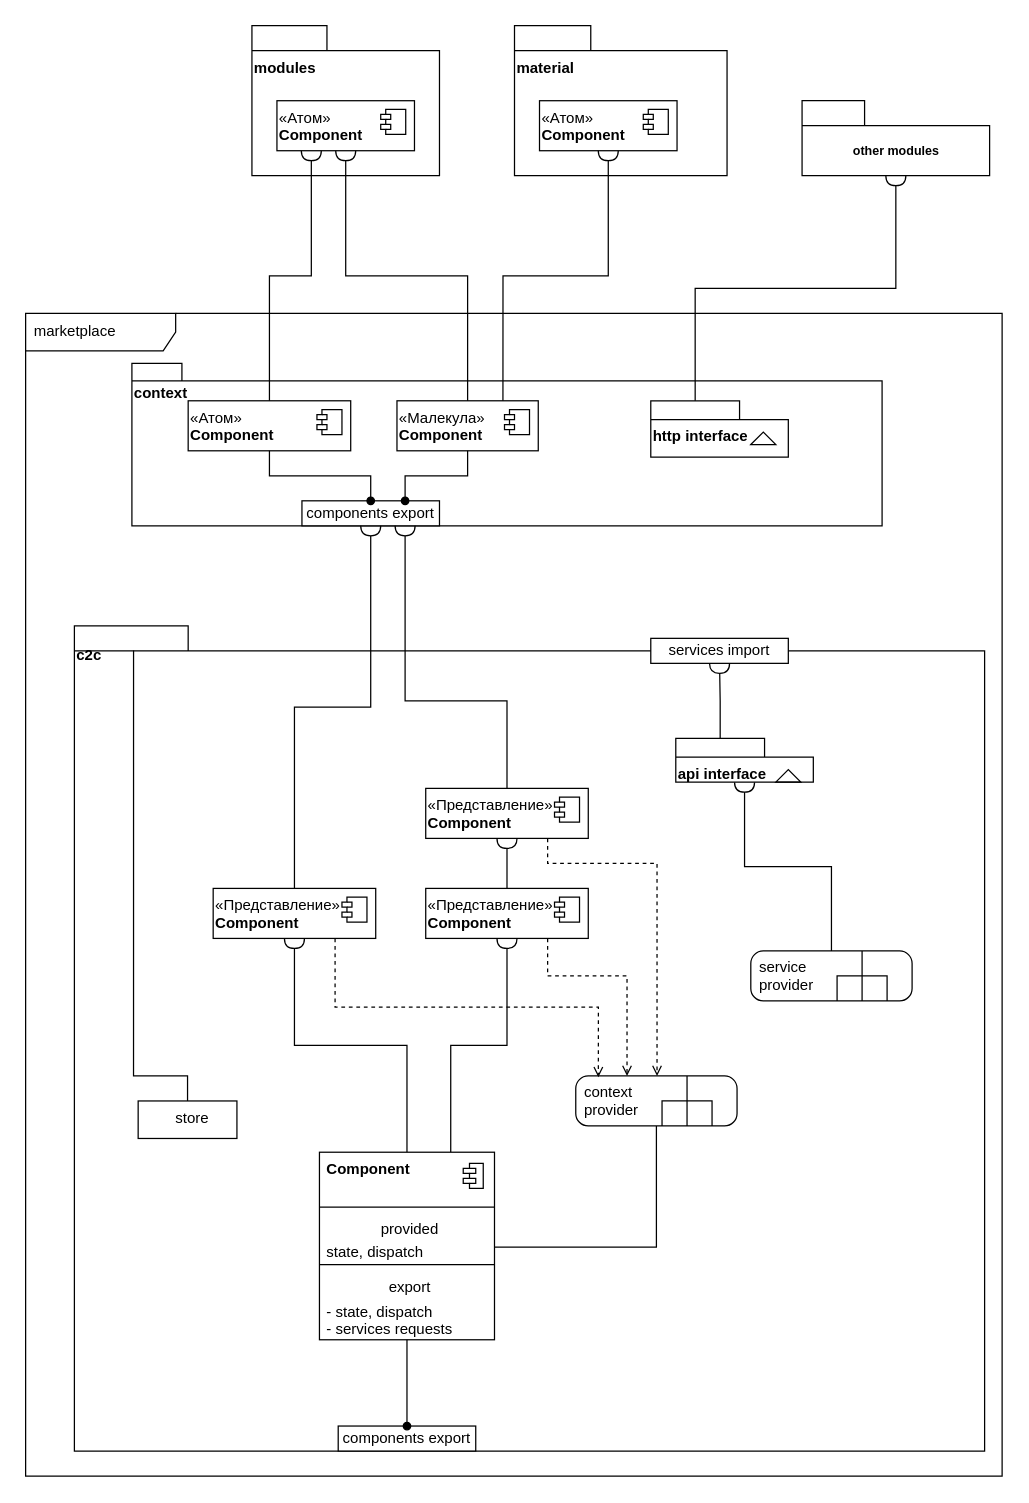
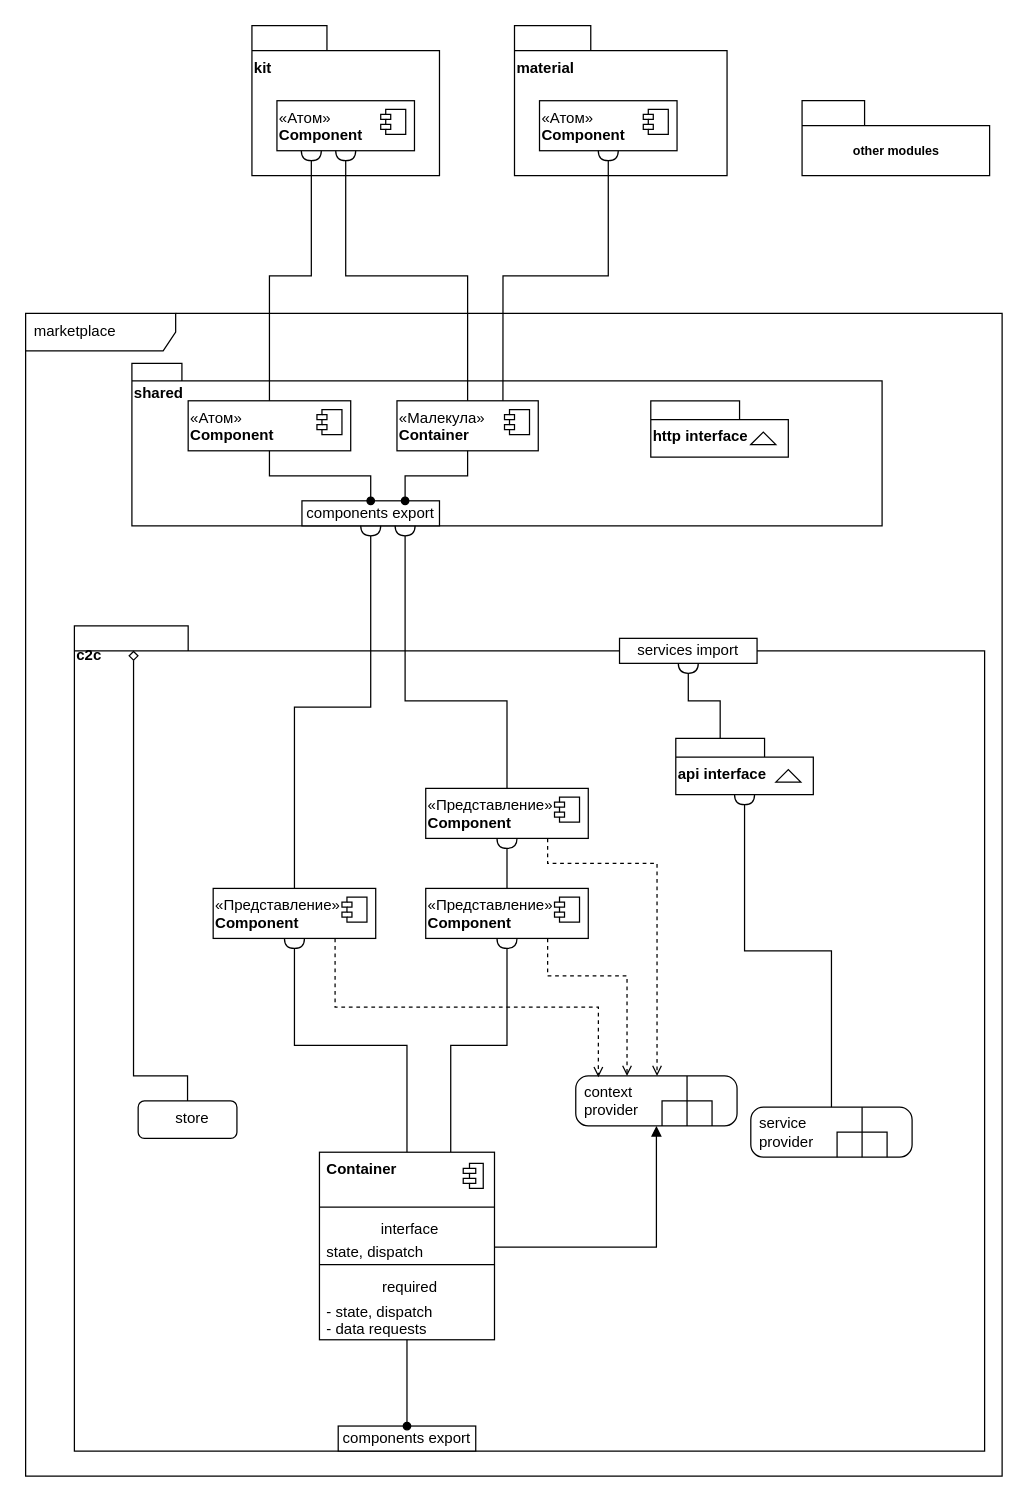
node "modules": label "modules" -> "kit"
edge "http interface" -> "other modules": removed
node "context": label "context" -> "shared"
node "«Малекула» Component": label "«Малекула» Component" -> "«Малекула» Container"
node "services import": moved (719, 651) -> (688, 651)
edge "c2c" -- "store": arrowhead none -> diamond
node "api interface": size 138x44 -> 138x56
node "service provider": moved (831, 976) -> (831, 1132)
node "store": shape rectangle -> rounded rectangle
edge "context provider" -- "state, dispatch": arrowhead none -> block
node "Component": label "Component" -> "Container"
node "provided": label "provided" -> "interface"
node "export": label "export" -> "required"
node "- state, dispatch - services requests": label "- state, dispatch - services requests" -> "- state, dispatch - data requests"
